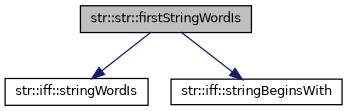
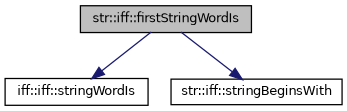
node "str::str::firstStringWordIs": label "str::str::firstStringWordIs" -> "str::iff::firstStringWordIs"
node "str::iff::stringWordIs": label "str::iff::stringWordIs" -> "iff::iff::stringWordIs"
